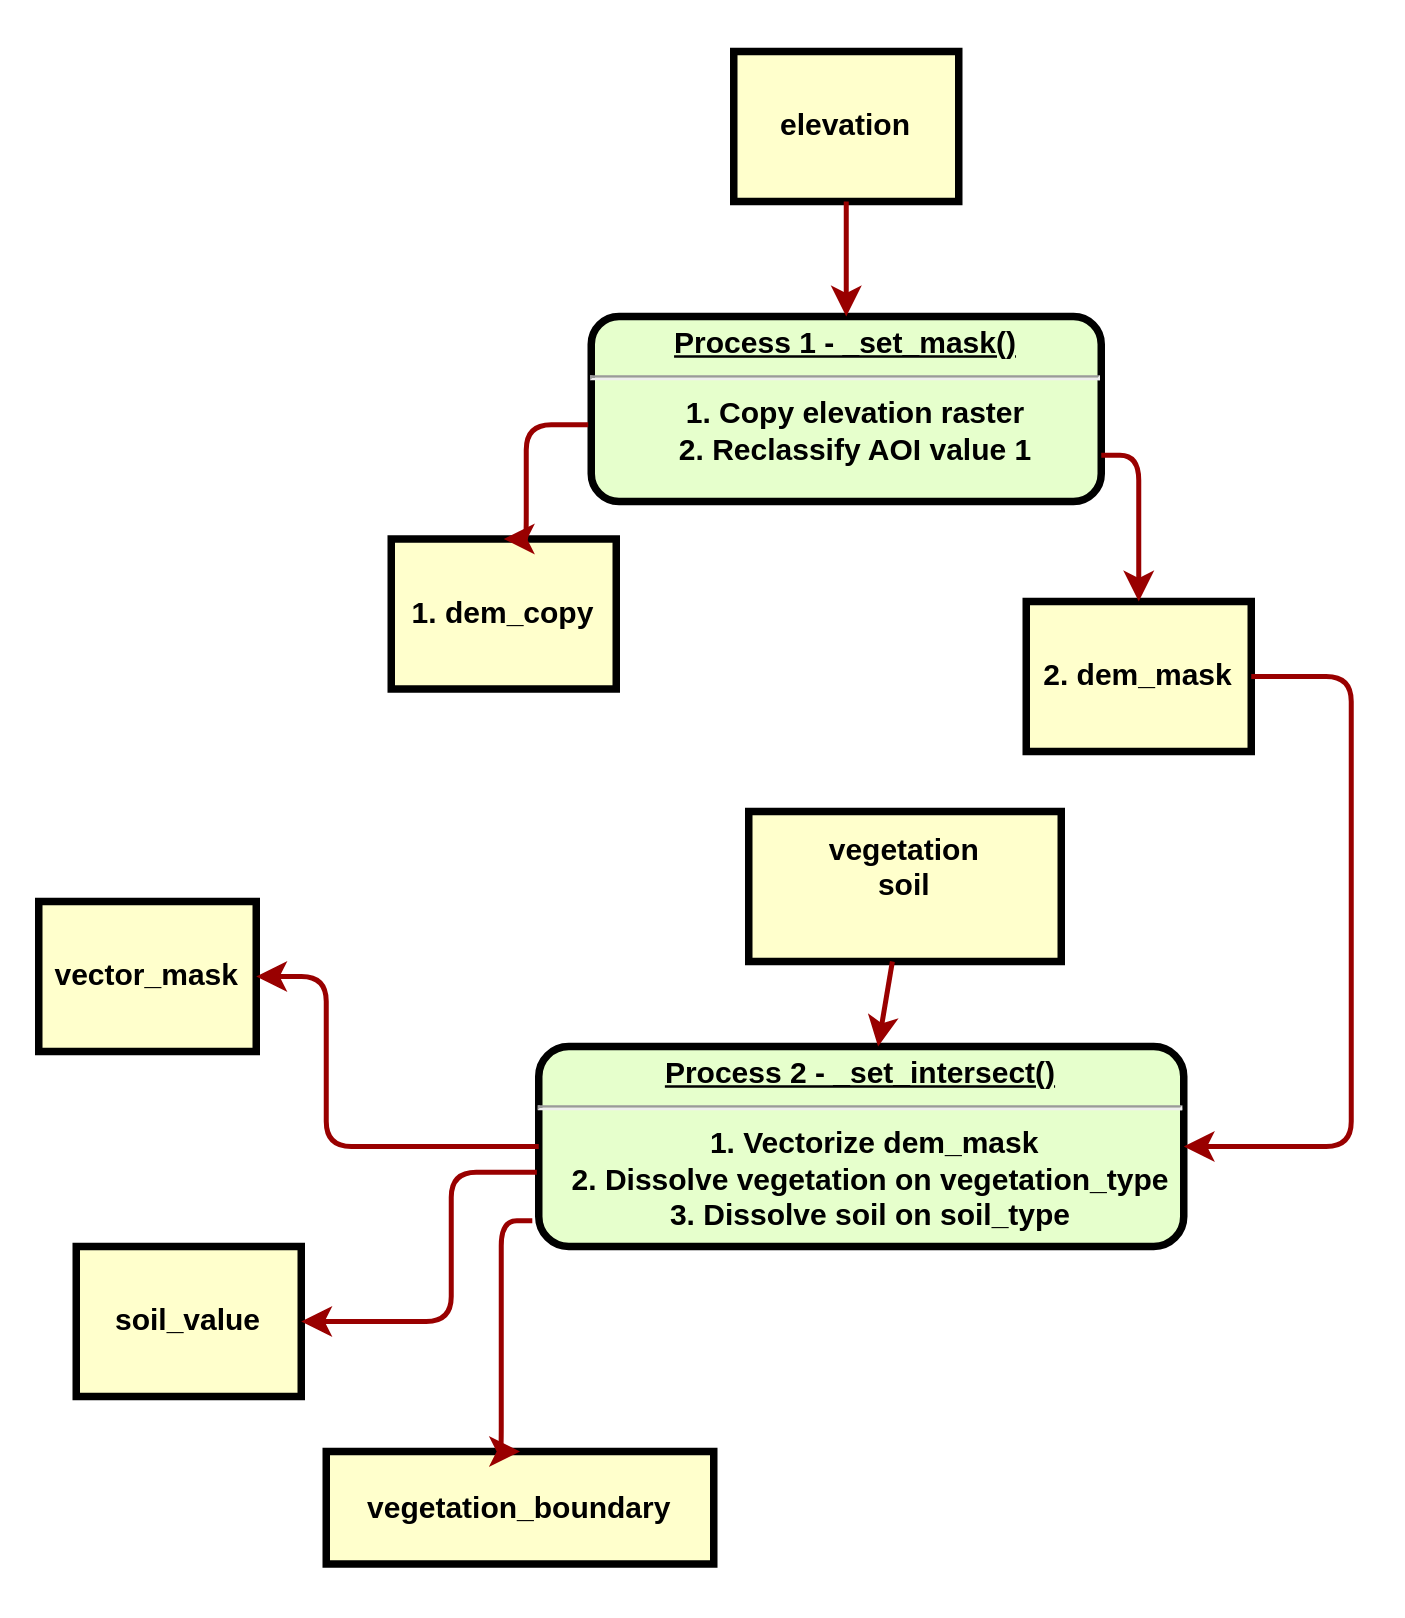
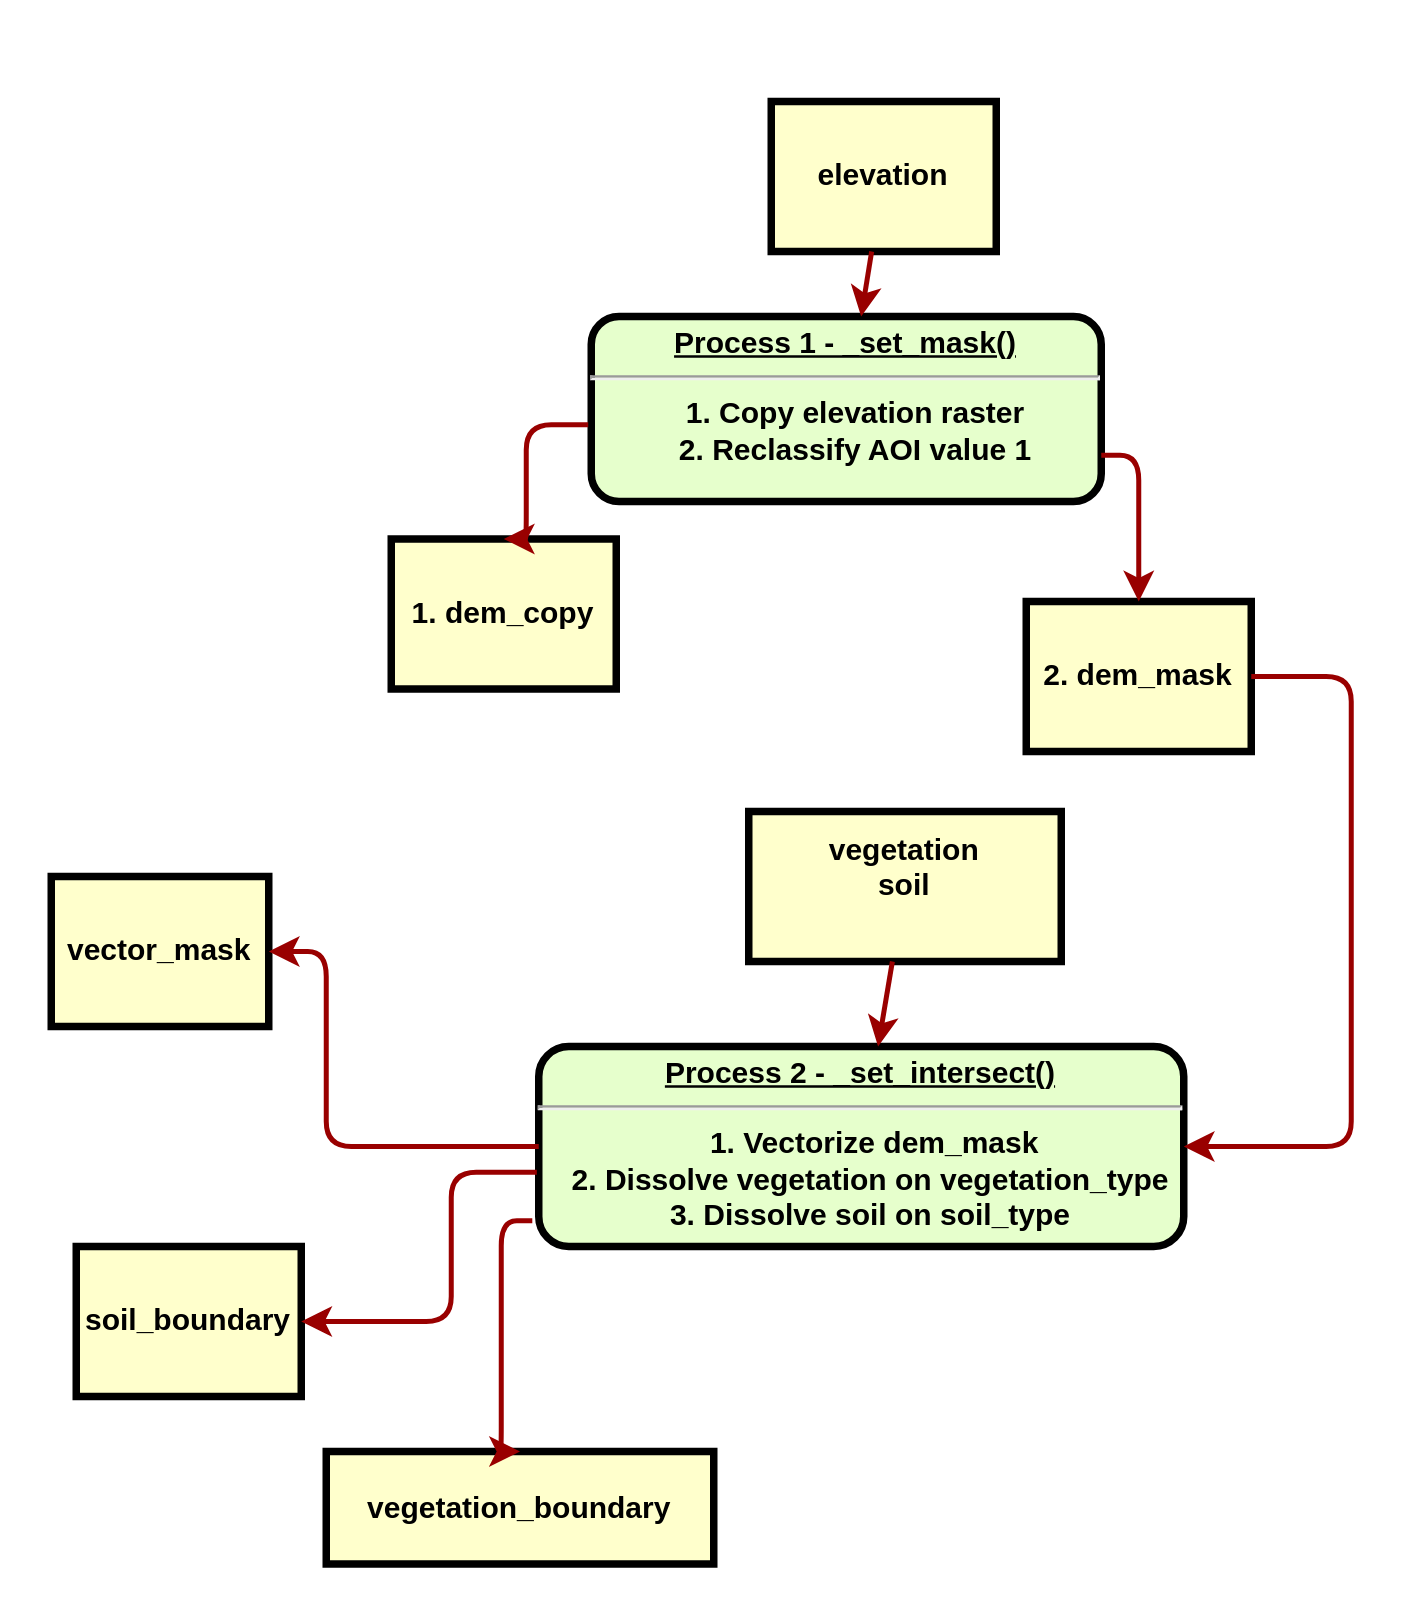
node "elevation": moved (846, 126) -> (884, 176)
node "vector_mask": moved (148, 976) -> (160, 951)
node "soil_value": label "soil_value" -> "soil_boundary"
